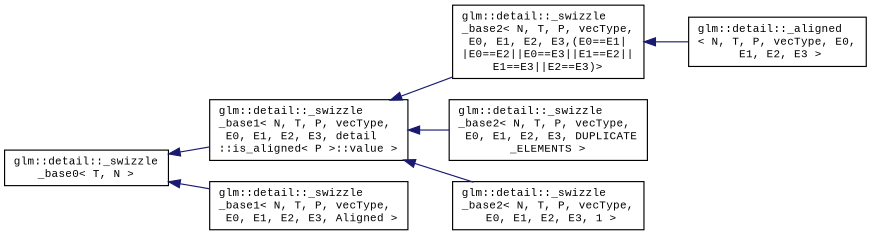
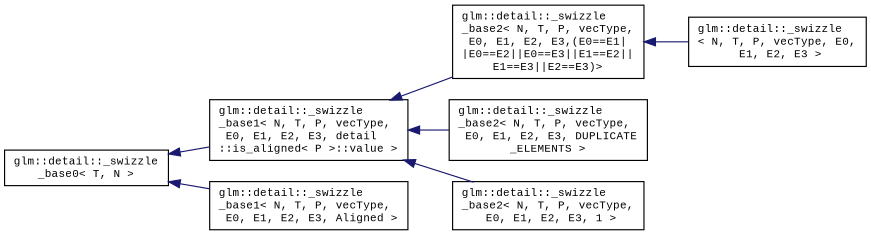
node "glm::detail::_aligned < N, T, P, vecType, E0, E1, E2, E3 >": label "glm::detail::_aligned < N, T, P, vecType, E0, E1, E2, E3 >" -> "glm::detail::_swizzle < N, T, P, vecType, E0, E1, E2, E3 >"
